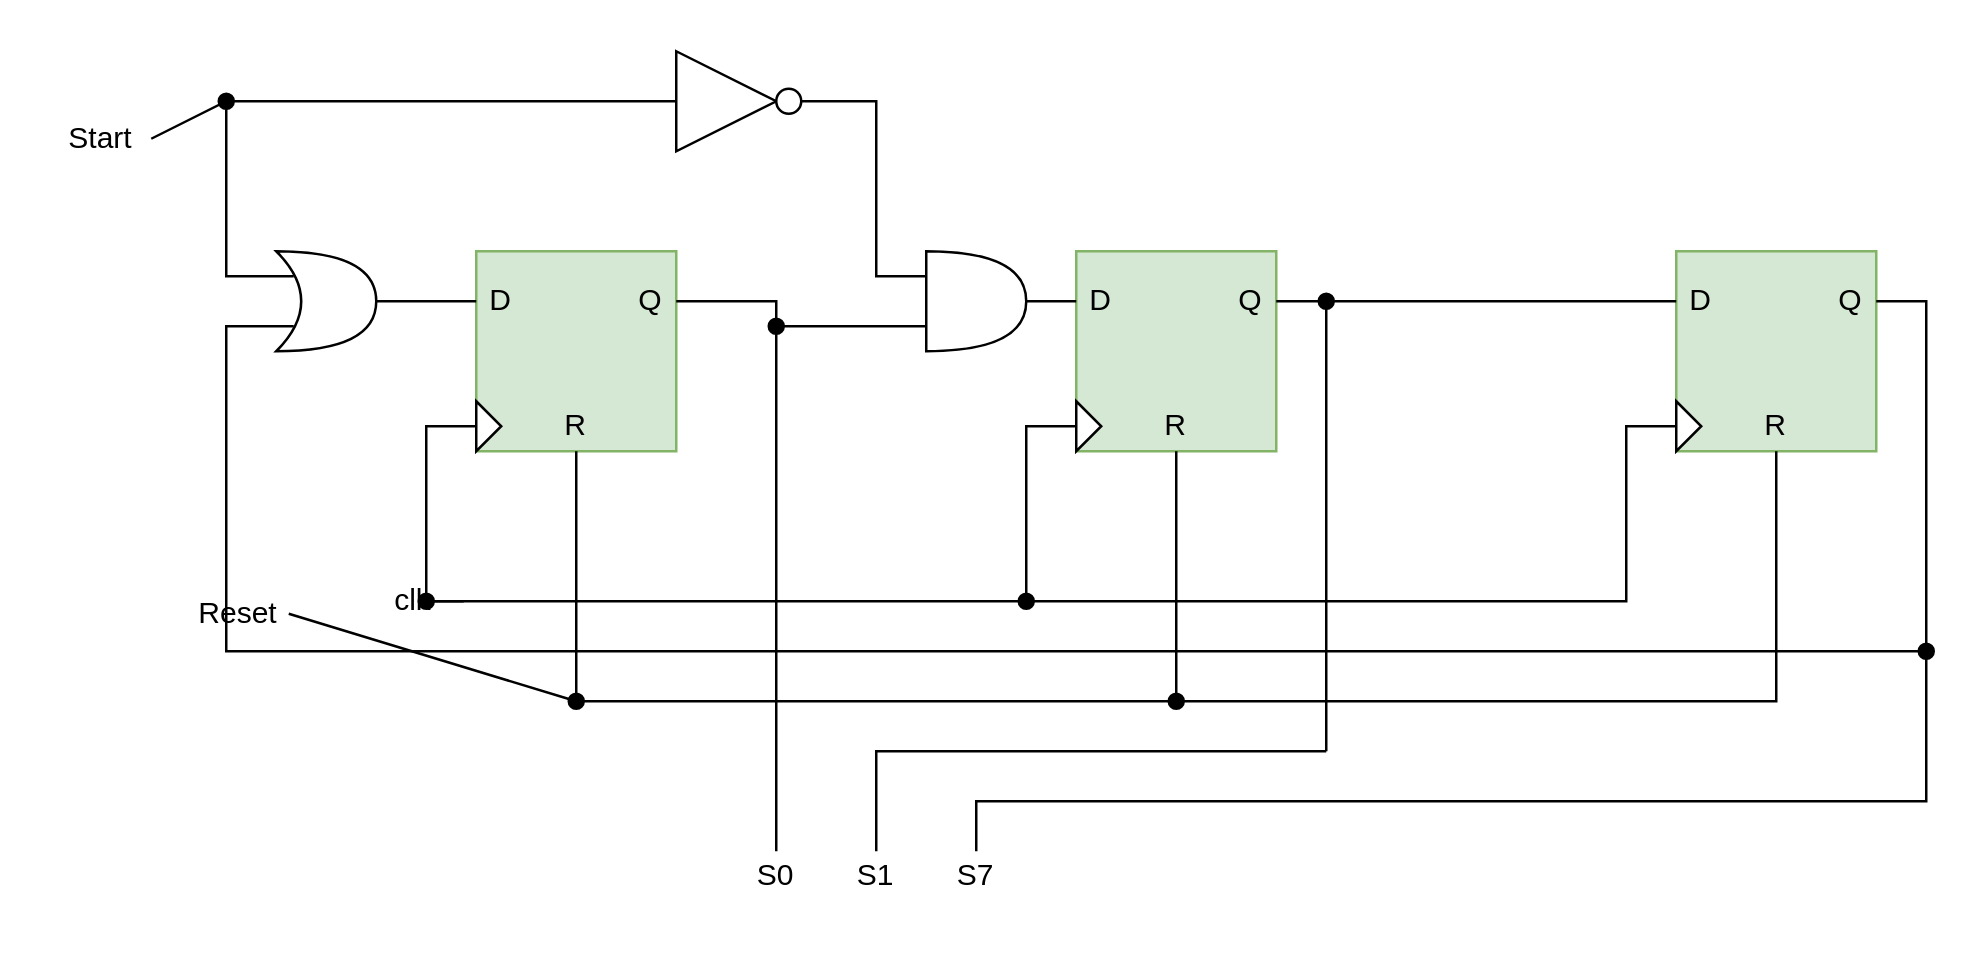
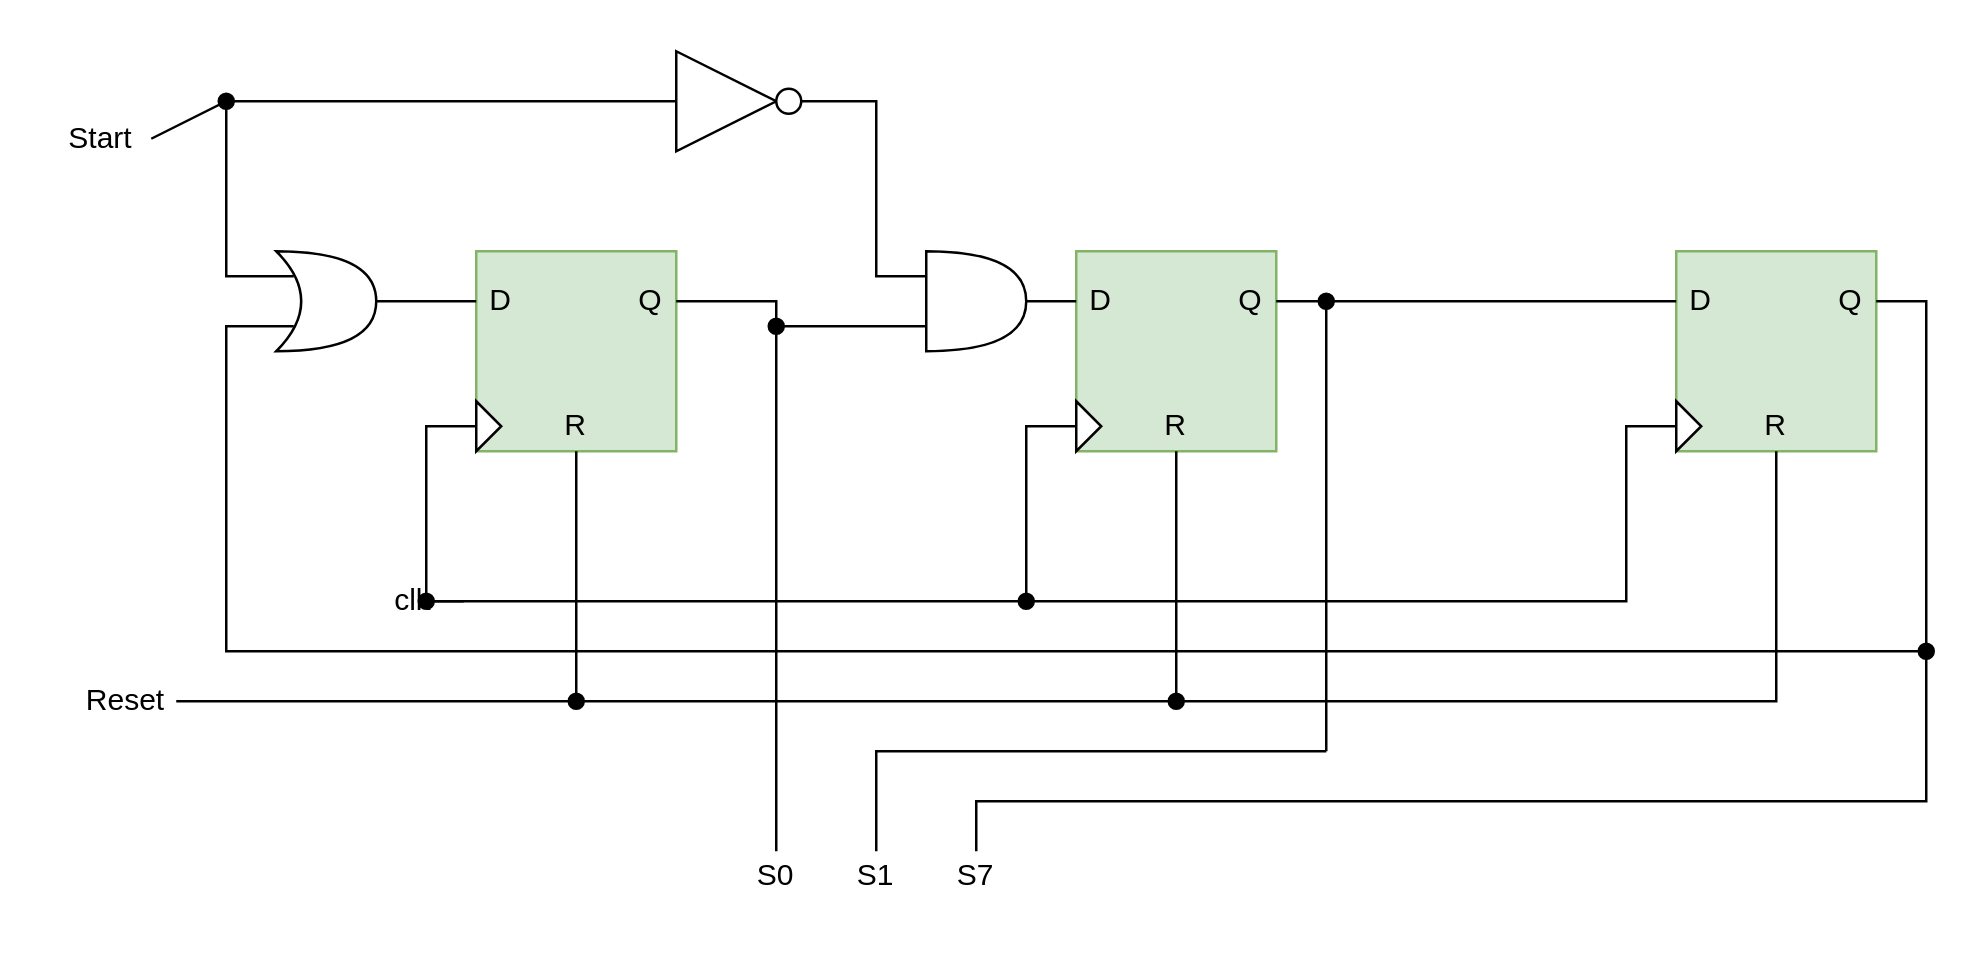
node "Reset": moved (239, 614) -> (126, 701)
